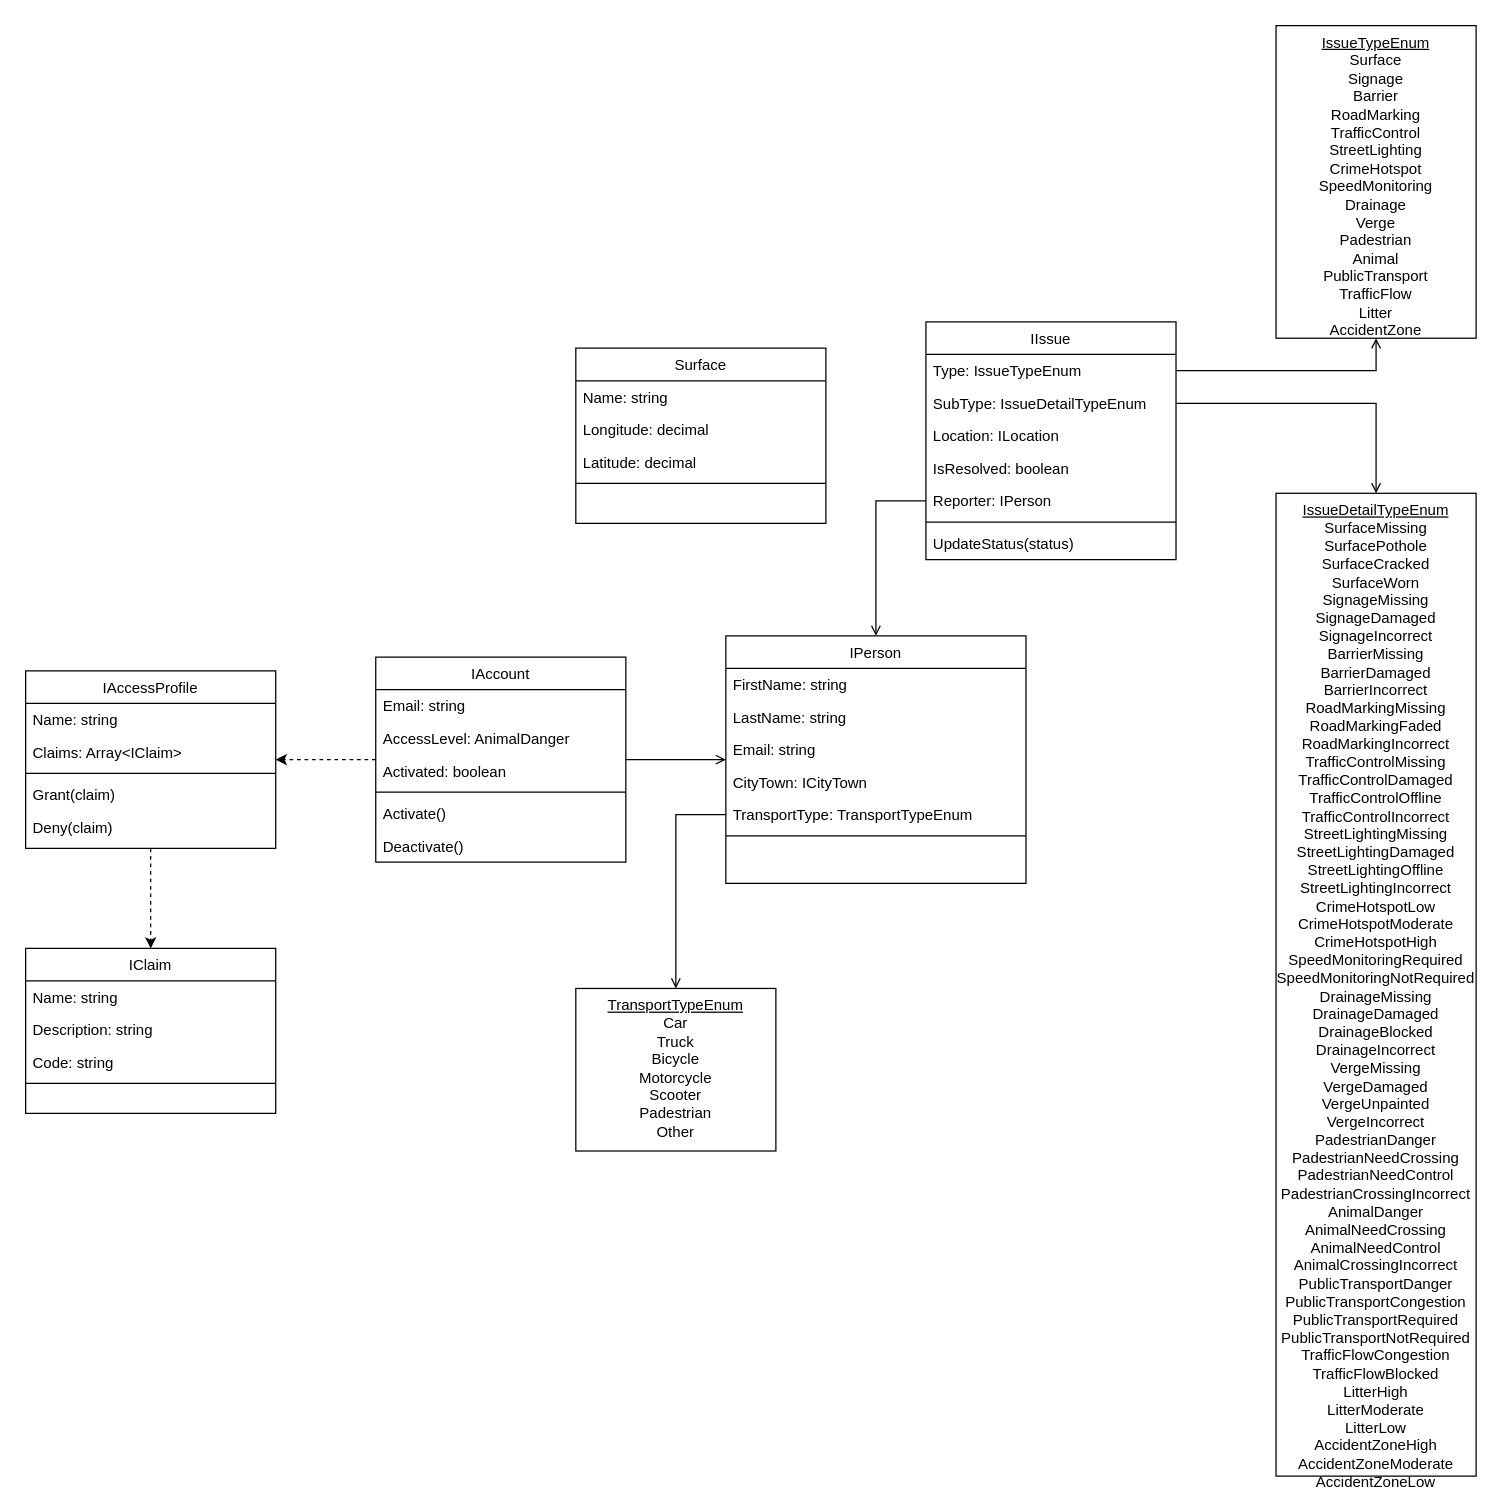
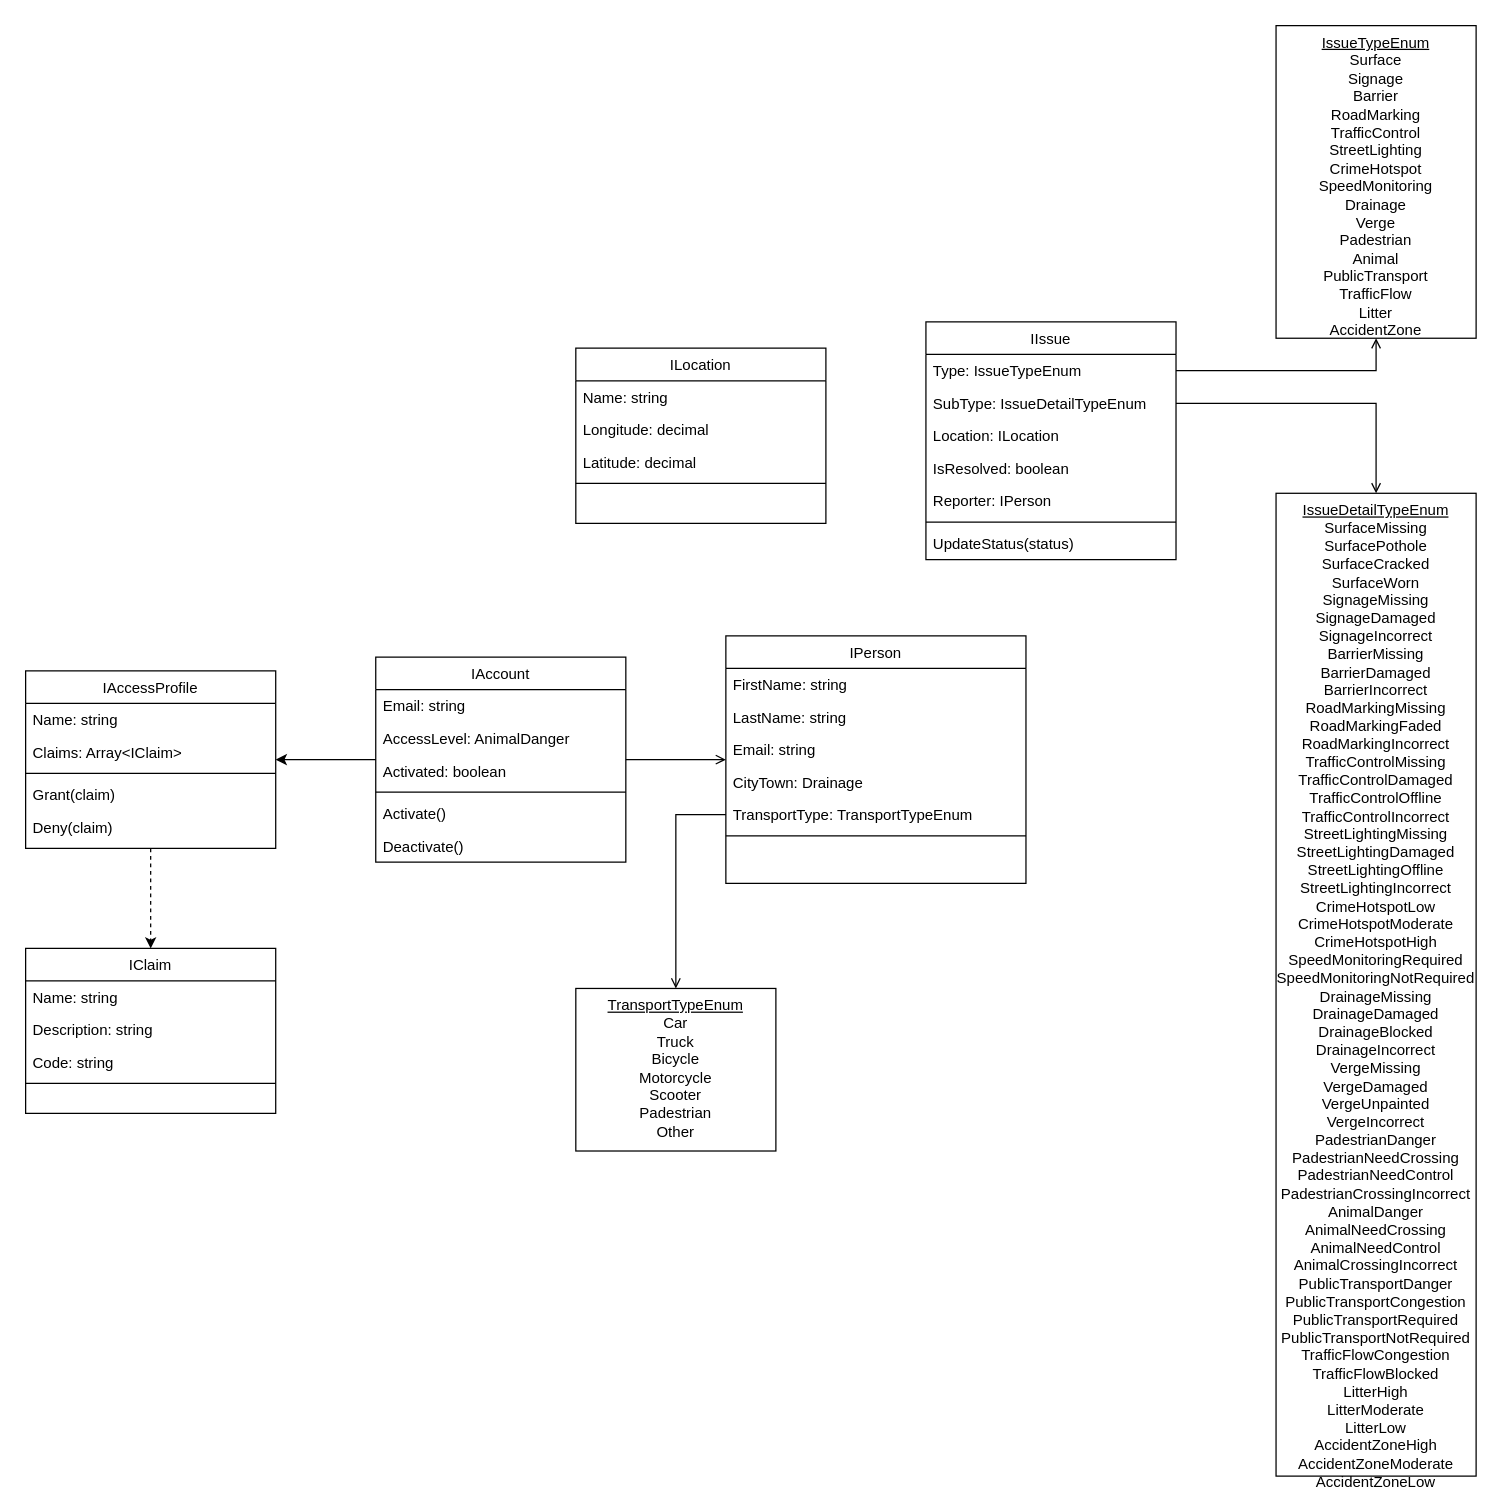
node "Surface": label "Surface" -> "ILocation"
edge "Reporter: IPerson" -> "IPerson": removed
edge "IAccount" -> "IAccessProfile": style dashed -> solid
node "CityTown: ICityTown": label "CityTown: ICityTown" -> "CityTown: Drainage"
